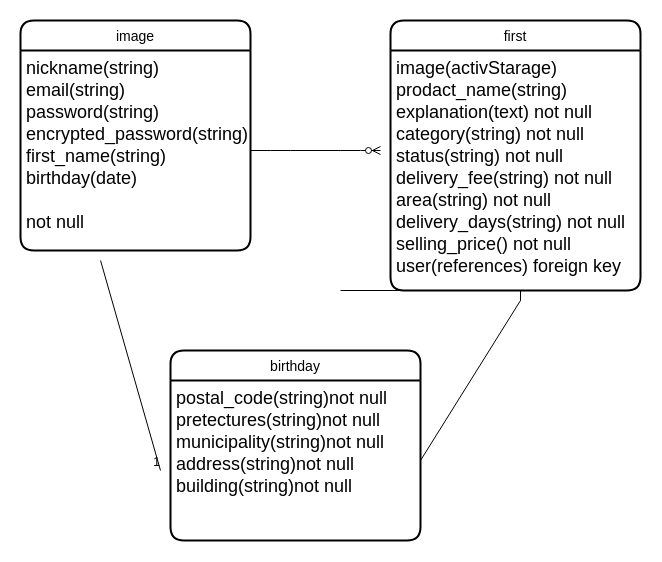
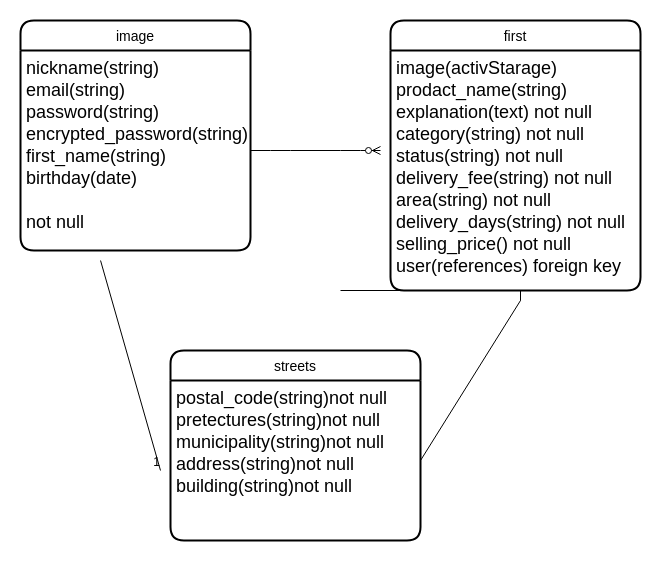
node "birthday": label "birthday" -> "streets"
